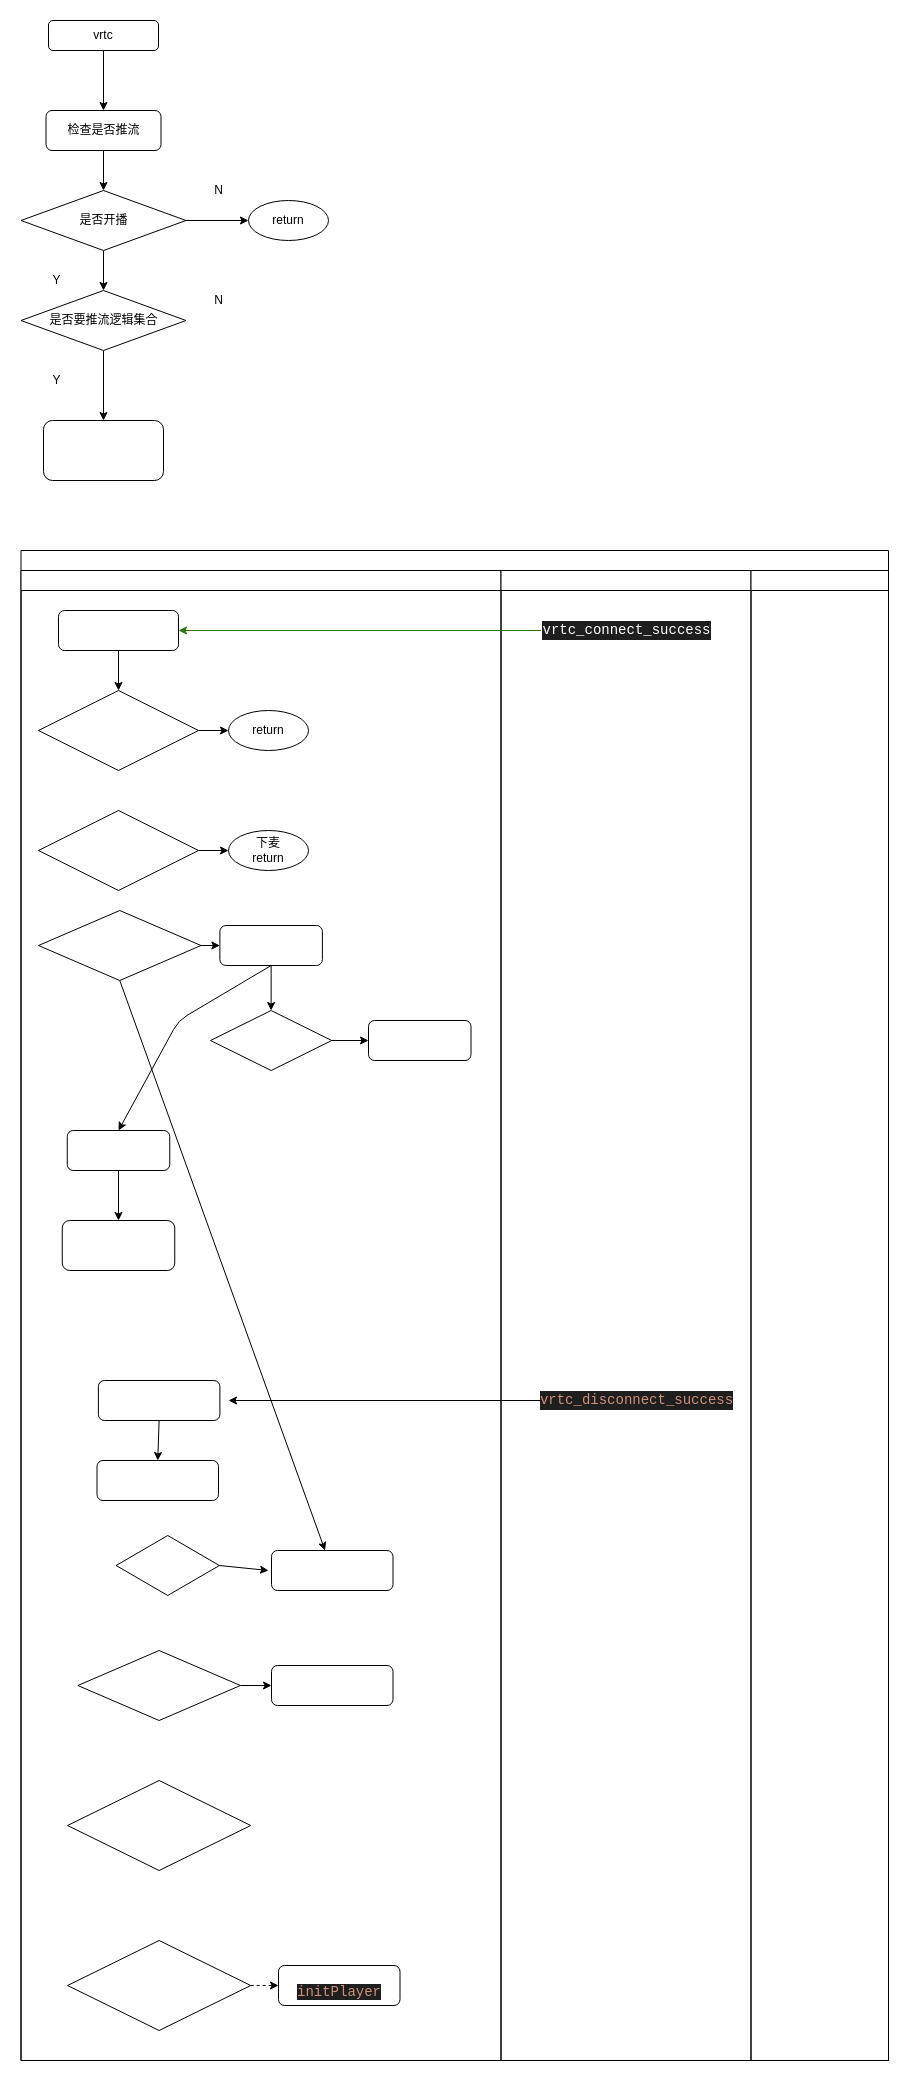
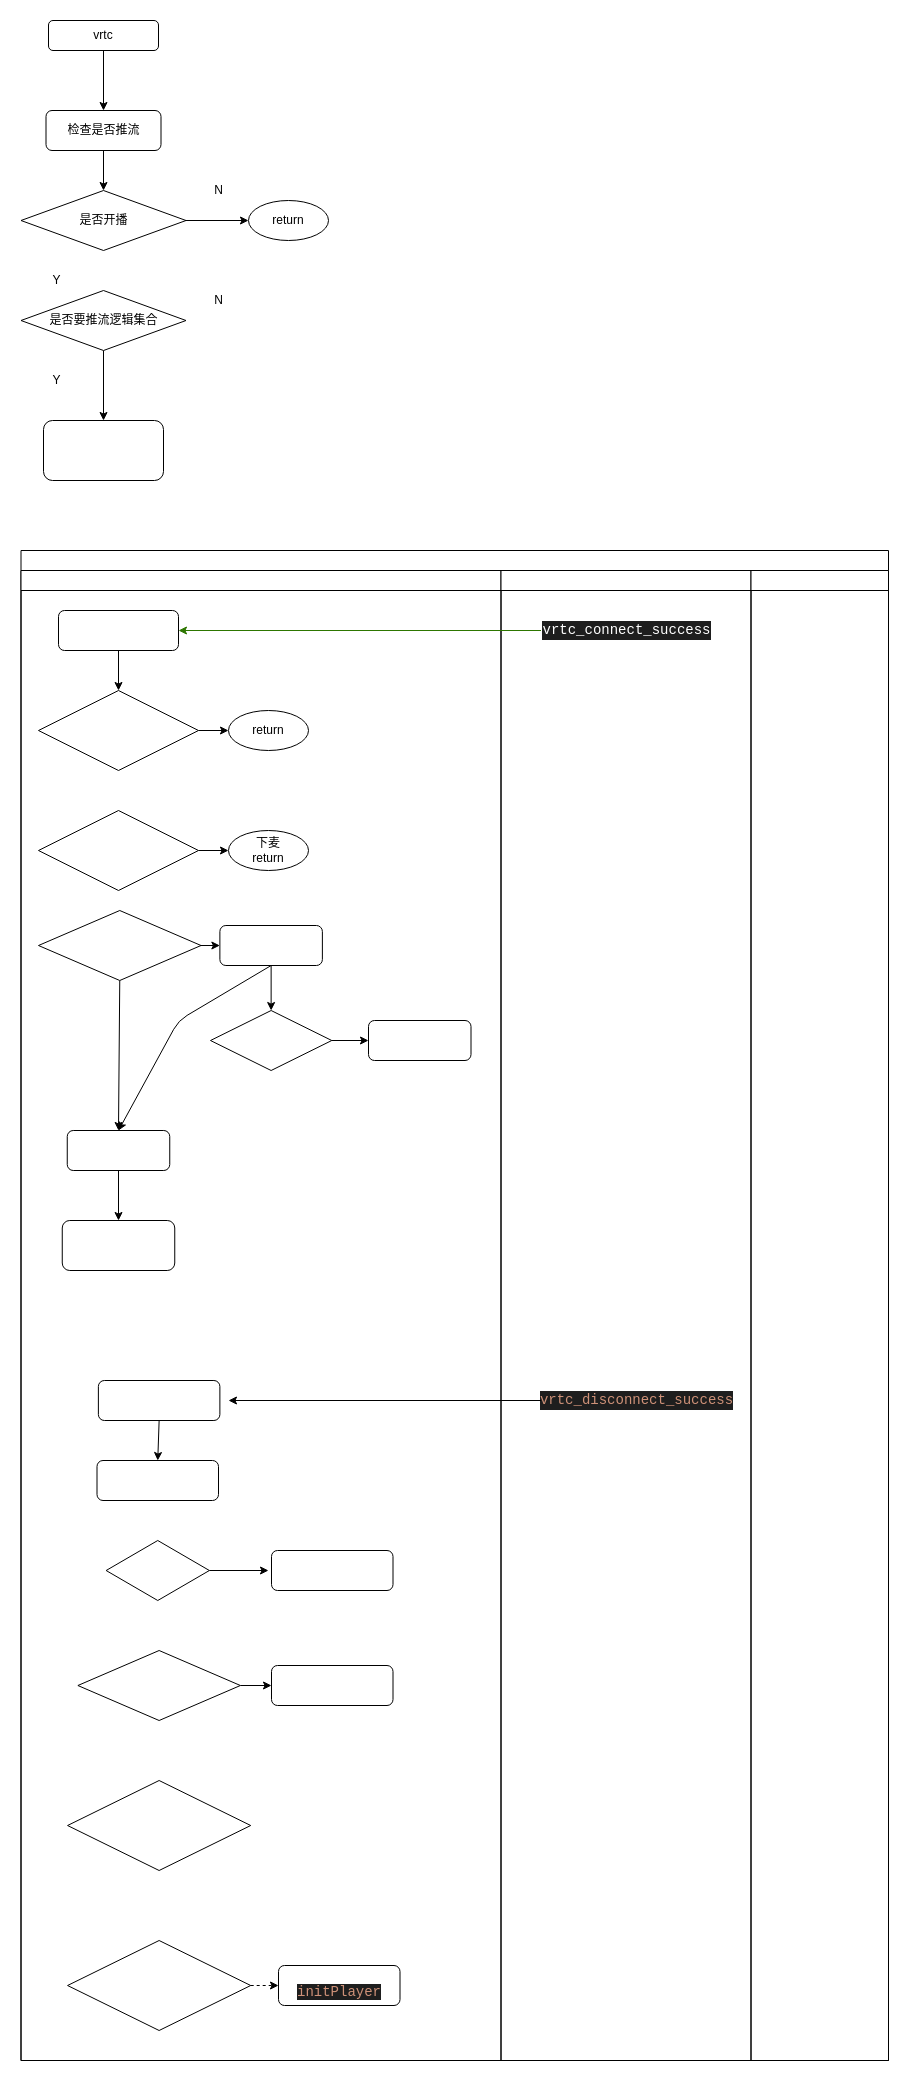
edge "是否开播" -> "是否要推流逻辑集合": removed
edge "主持人? 嘉宾？" -> "销毁互动实例": now "主持人? 嘉宾？" -> "检测互动实例"
node "观众？": moved (168, 1566) -> (158, 1571)
